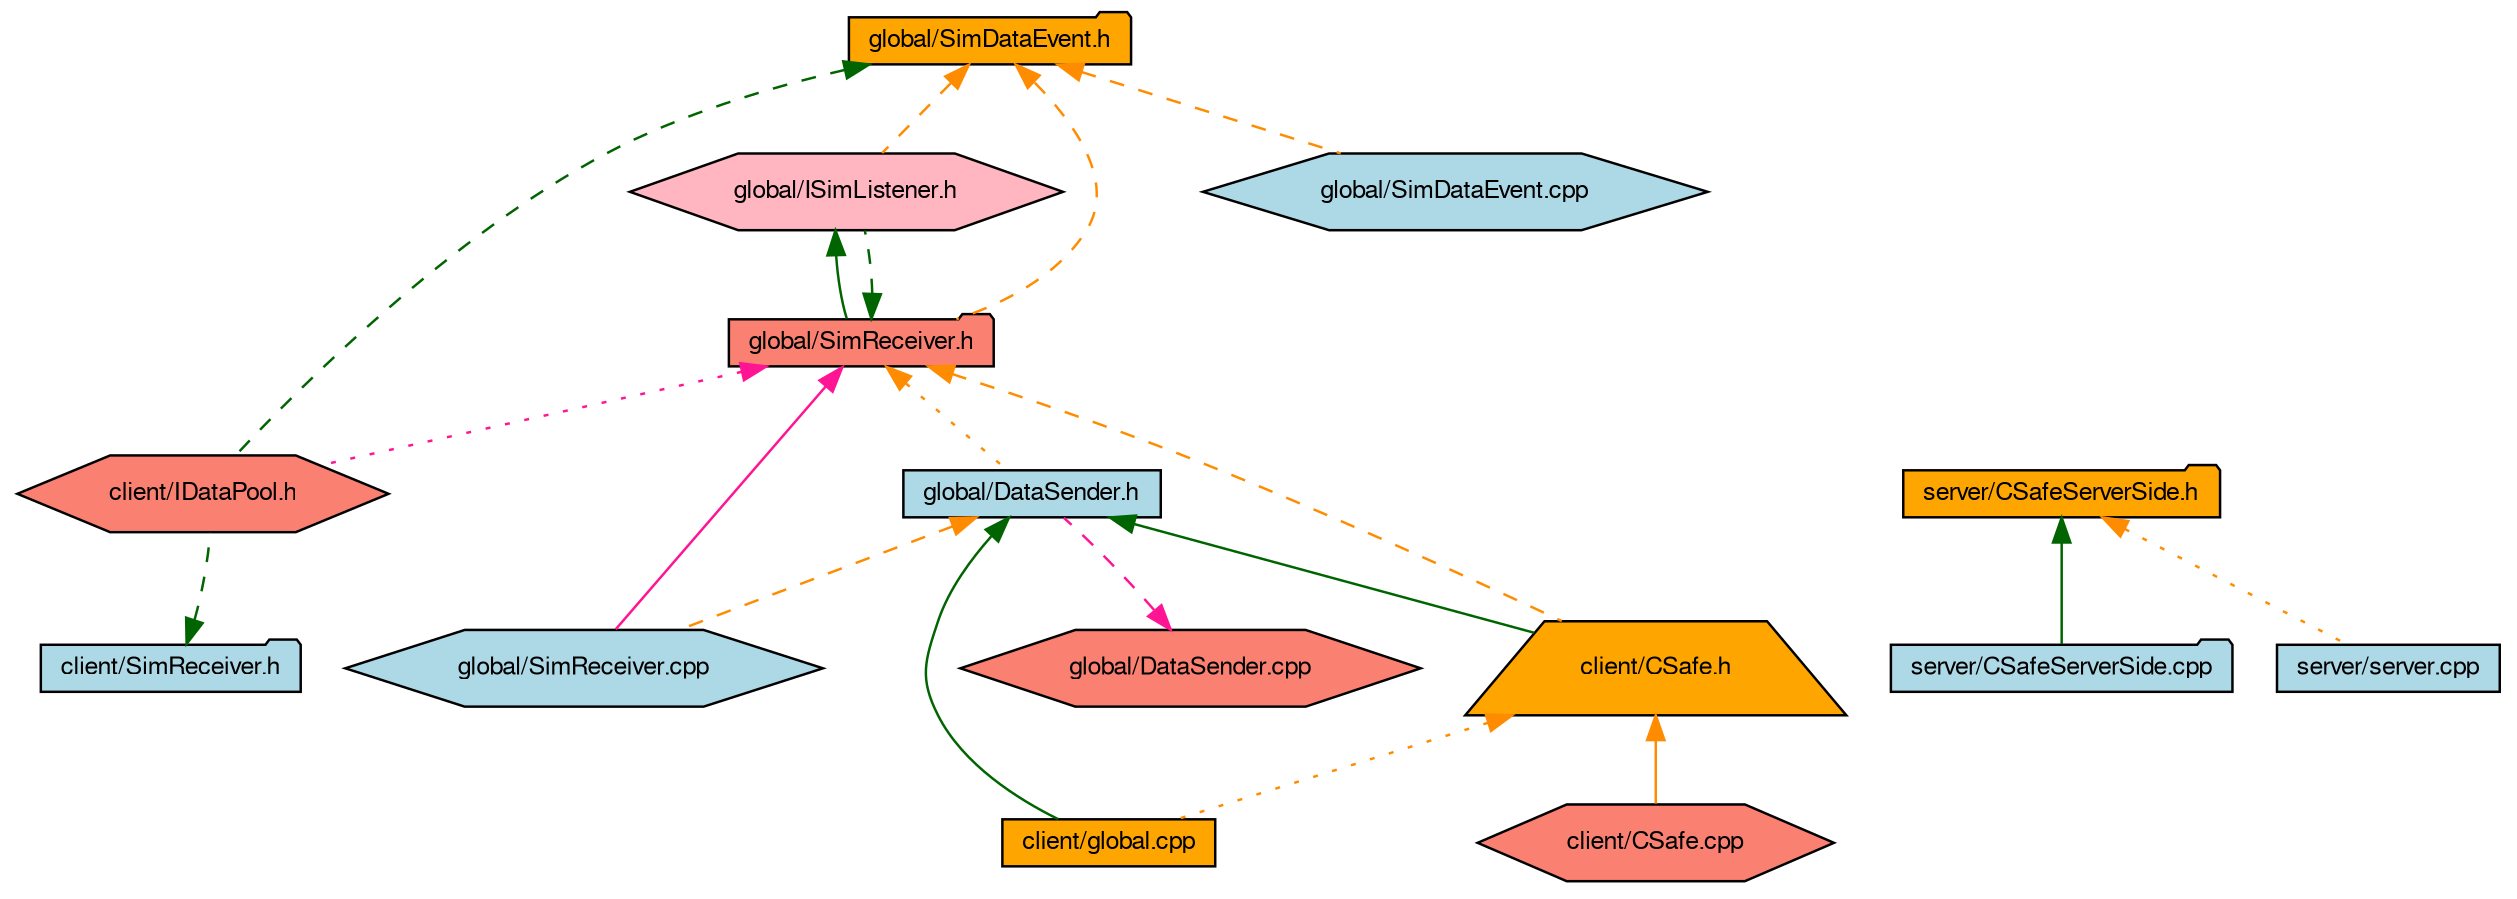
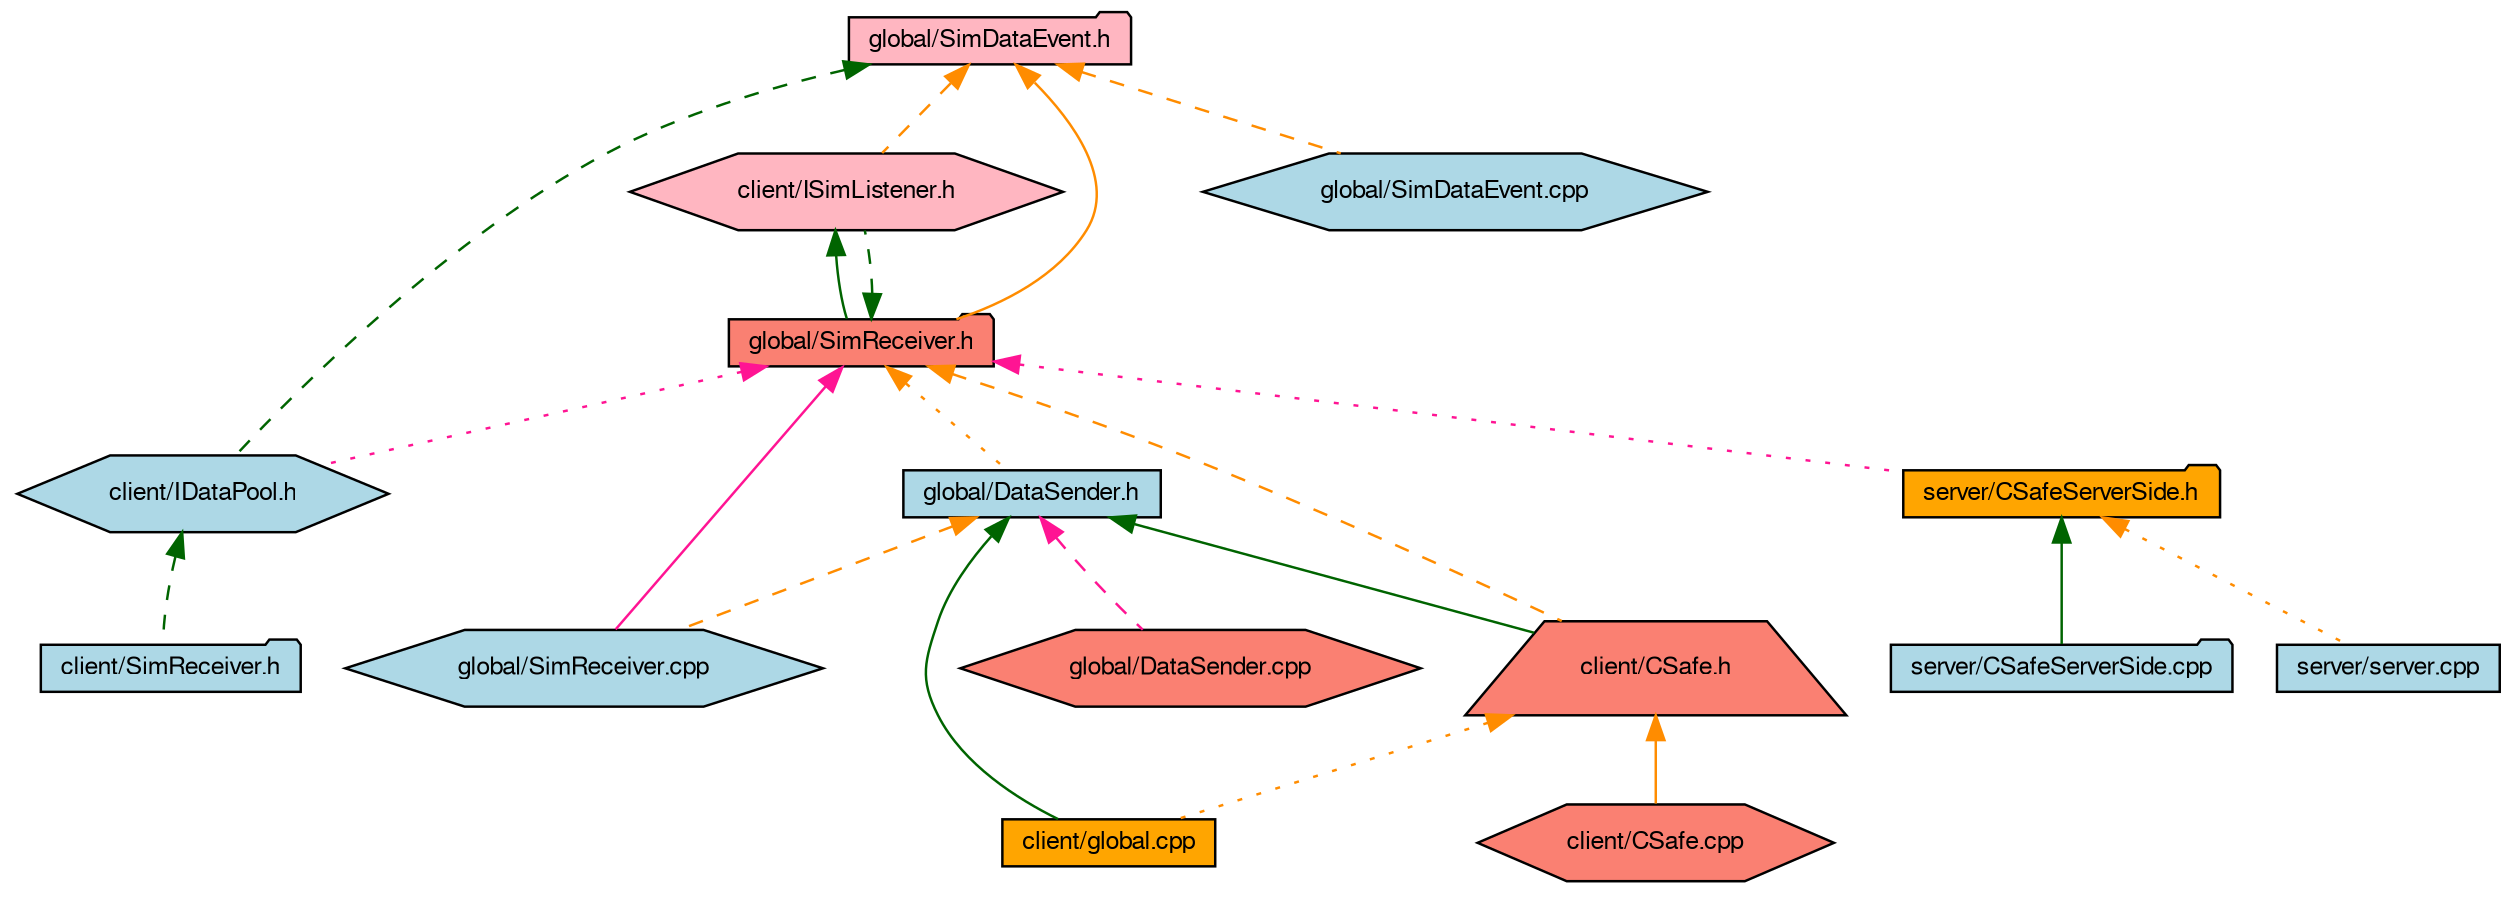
node "global/SimDataEvent.h": fillcolor orange -> lightpink
node "global/ISimListener.h": label "global/ISimListener.h" -> "client/ISimListener.h"
edge "global/SimReceiver.h" -> "global/SimDataEvent.h": style dashed -> solid
edge "server/CSafeServerSide.h" -> "global/SimReceiver.h": added
node "client/IDataPool.h": fillcolor salmon -> lightblue
edge "global/DataSender.h" -> "global/DataSender.cpp": reversed
edge "client/IDataPool.h" -> "client/SimReceiver.h": reversed
node "client/CSafe.h": fillcolor orange -> salmon
